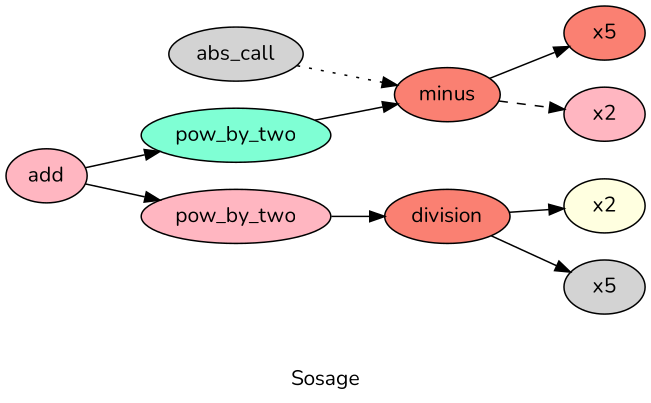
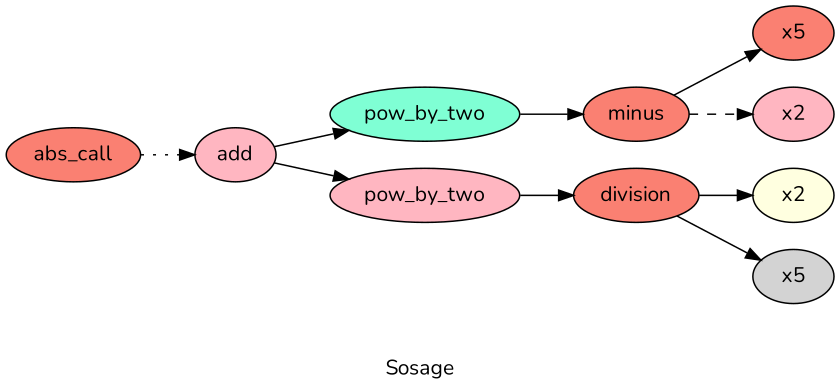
node "abs_call": fillcolor lightgrey -> salmon
edge "abs_call" -> "minus": now "abs_call" -> "add"
